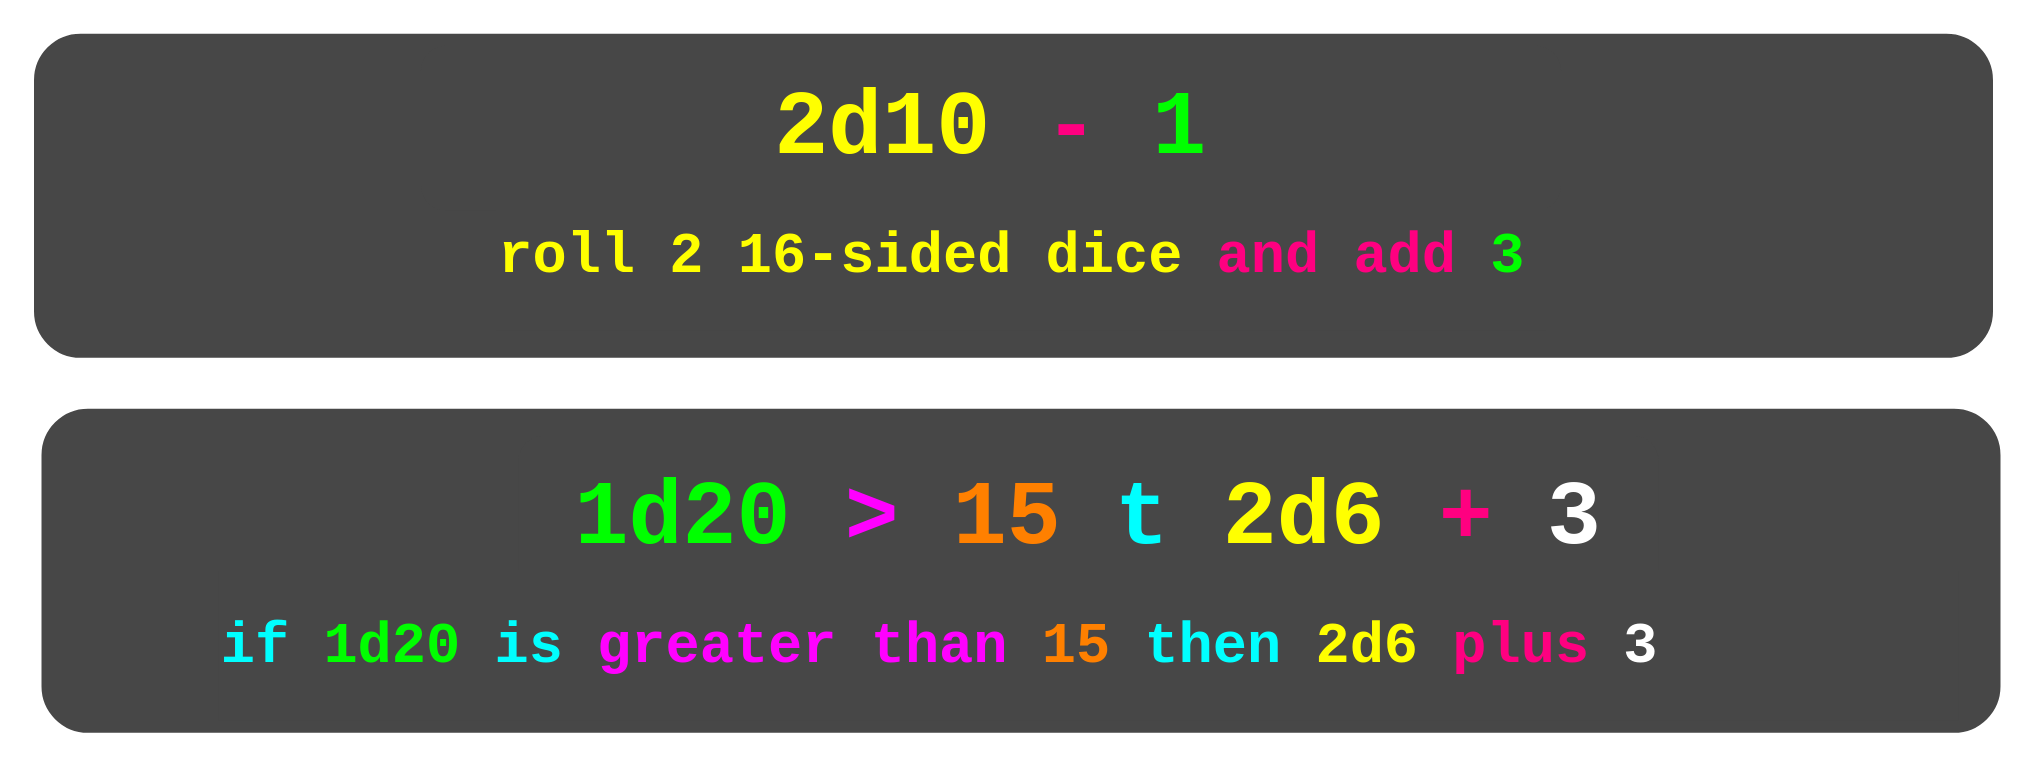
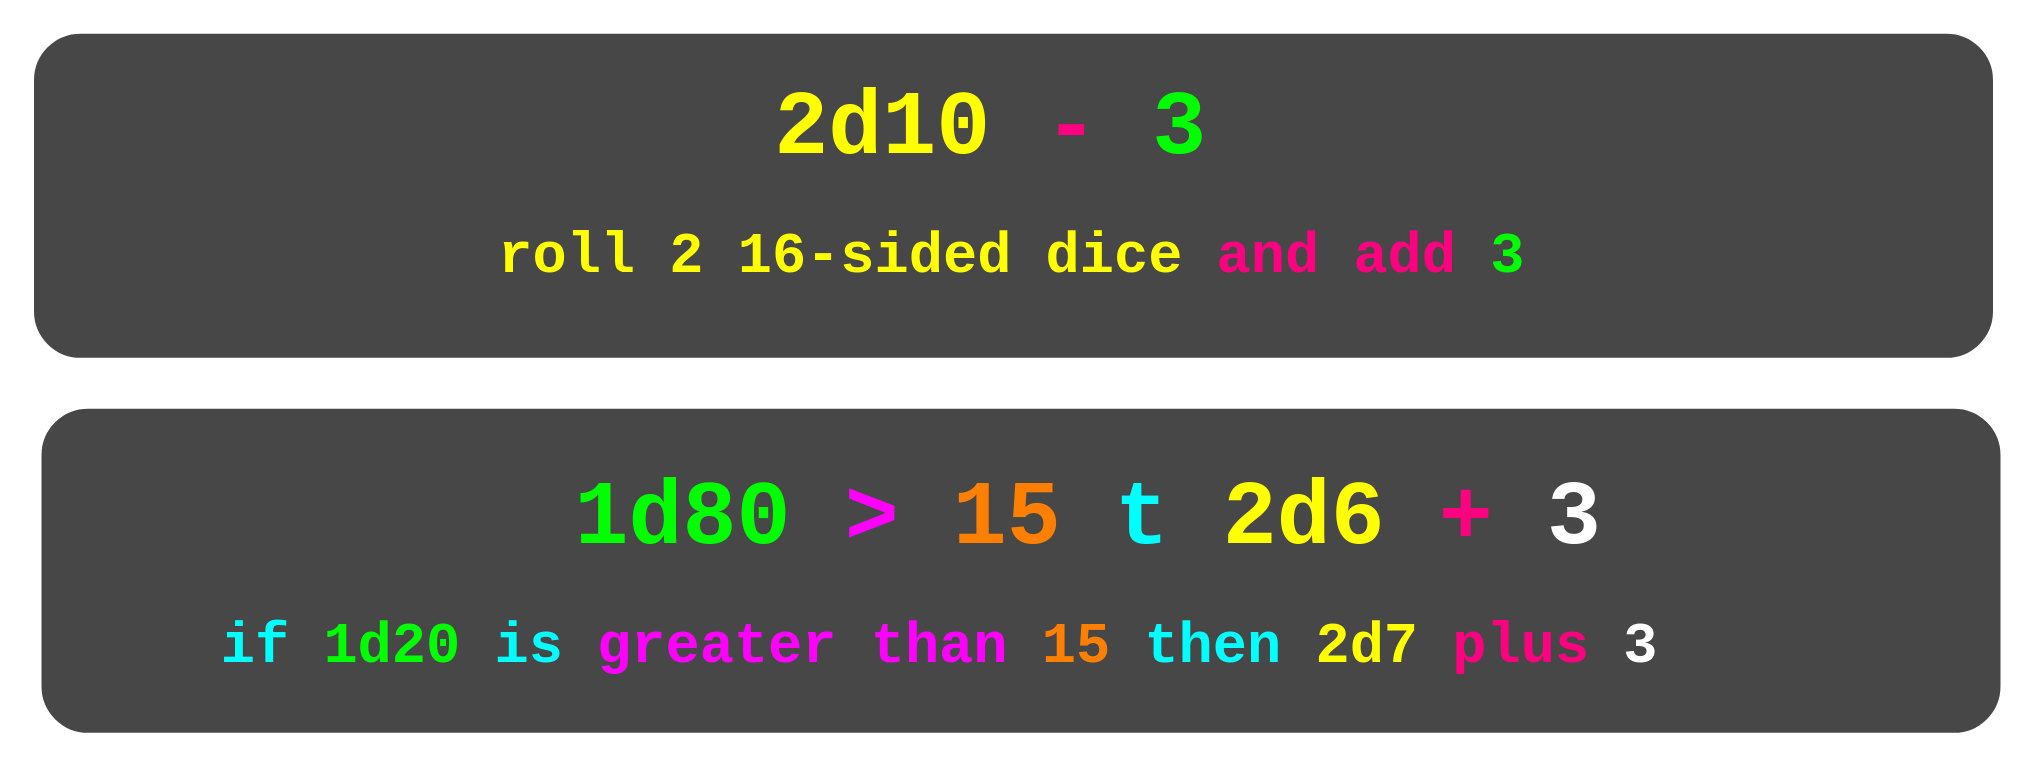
node "2d10 - 1": label "2d10 - 1" -> "2d10 - 3"
node "1d20 > 15 t 2d6 + 3": label "1d20 > 15 t 2d6 + 3" -> "1d80 > 15 t 2d6 + 3"
node "if 1d20 is greater than 15 then 2d6 plus 3": label "if 1d20 is greater than 15 then 2d6 plus 3" -> "if 1d20 is greater than 15 then 2d7 plus 3"
